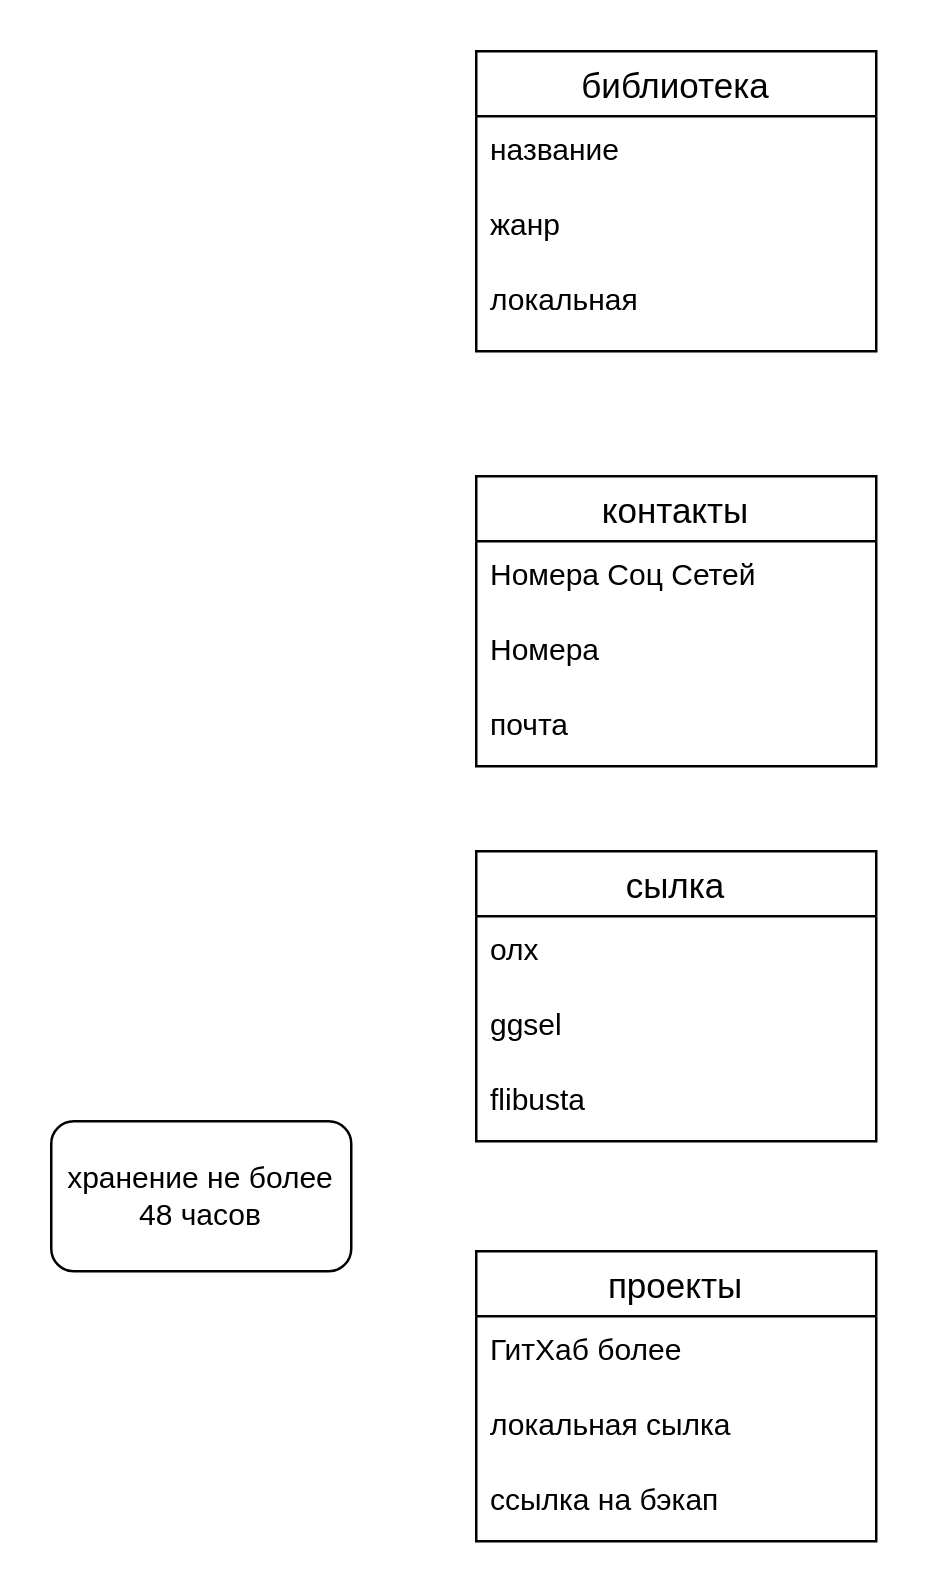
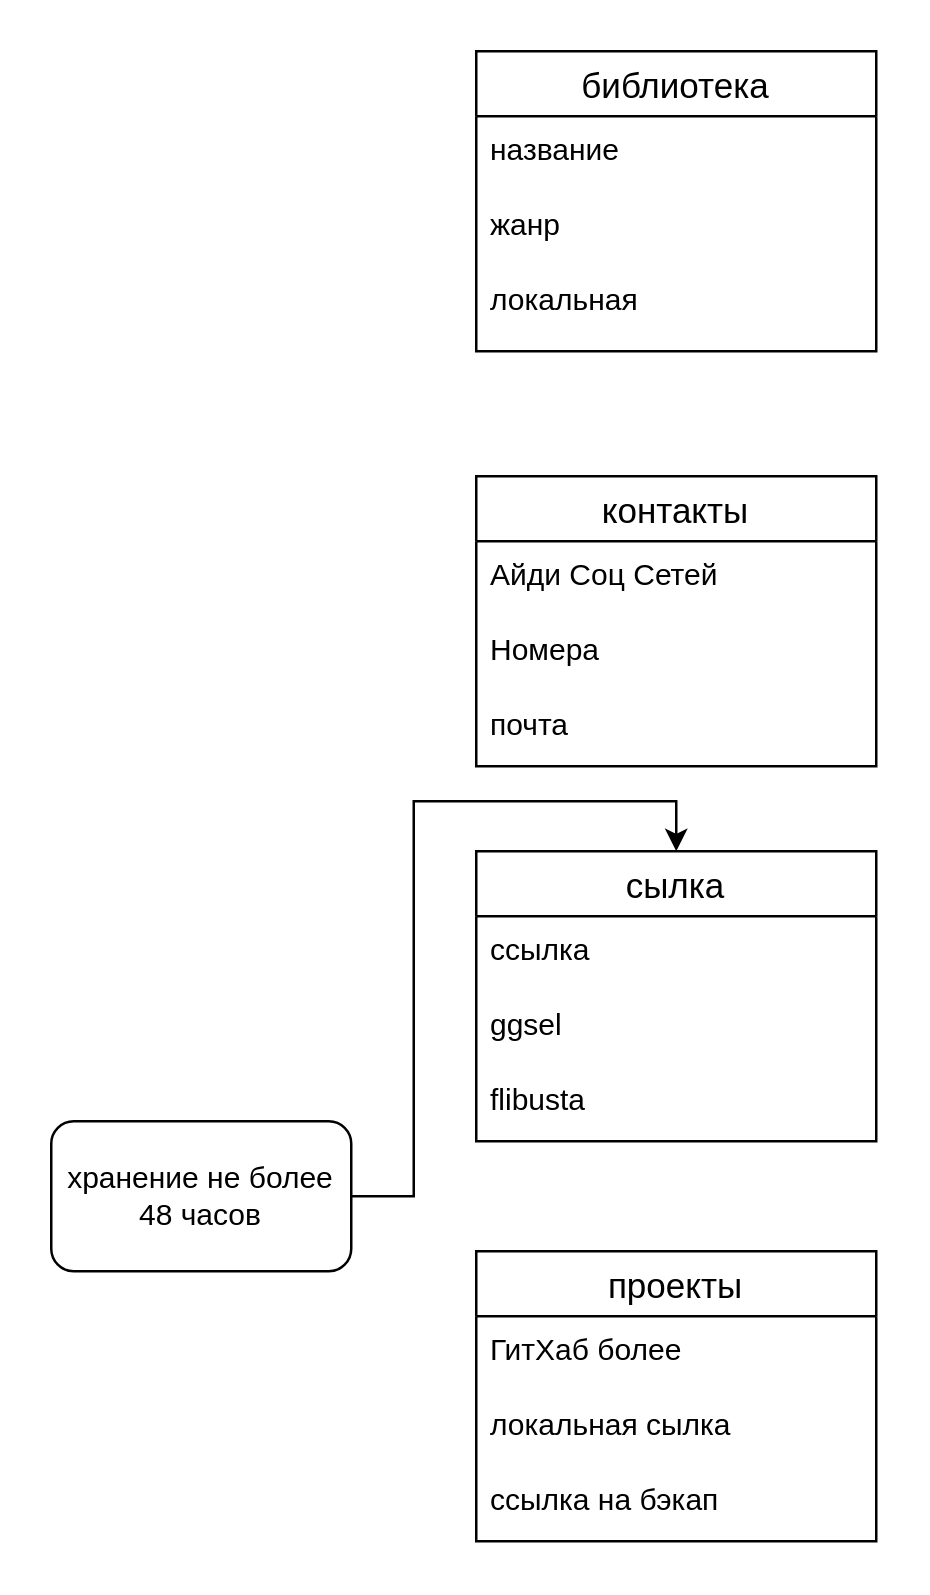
node "Номера Соц Сетей": label "Номера Соц Сетей" -> "Айди Соц Сетей"
edge "хранение не более 48 часов" -> "сылка": added
node "олх": label "олх" -> "ссылка"
